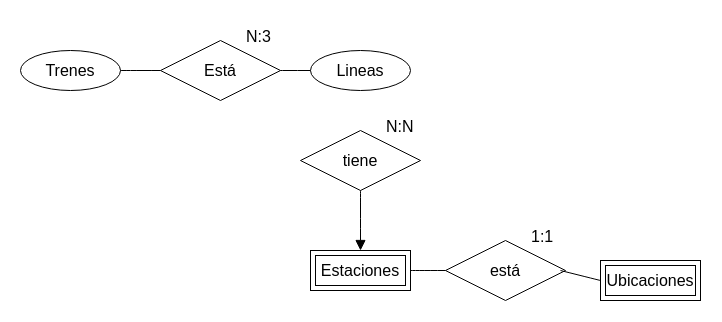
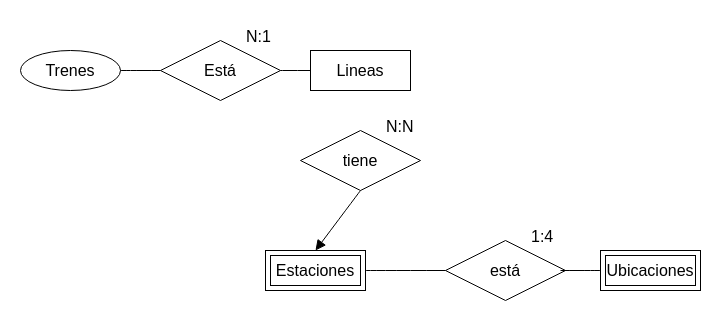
node "N:3": label "N:3" -> "N:1"
node "Lineas": shape ellipse -> rectangle
node "1:1": label "1:1" -> "1:4"
node "Estaciones": moved (361, 271) -> (316, 271)
node "Ubicaciones": moved (651, 281) -> (651, 271)
